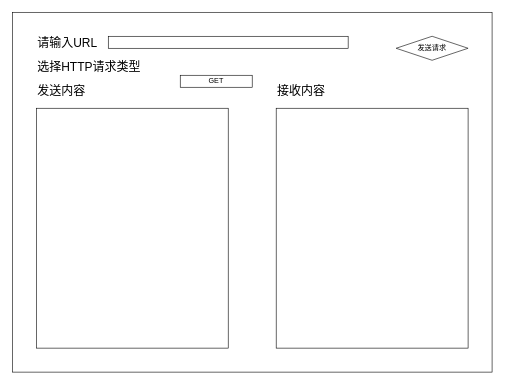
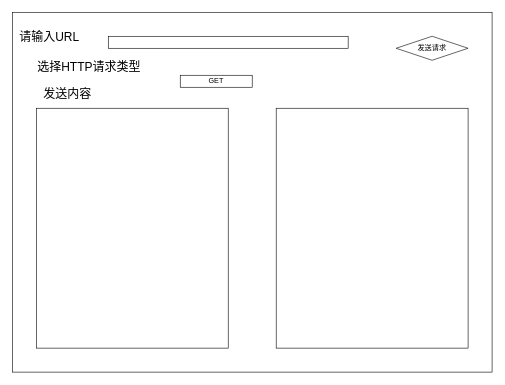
node "请输入URL": moved (72, 42) -> (54, 36)
node "发送内容": moved (66, 90) -> (72, 93)
node "接收内容": removed
